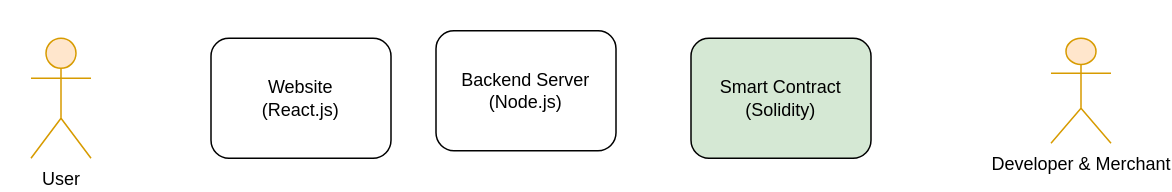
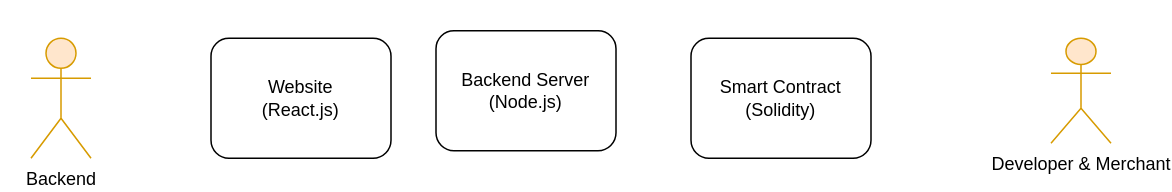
node "Smart Contract (Solidity)": fillcolor #d5e8d4 -> #ffffff
node "User": label "User" -> "Backend"
